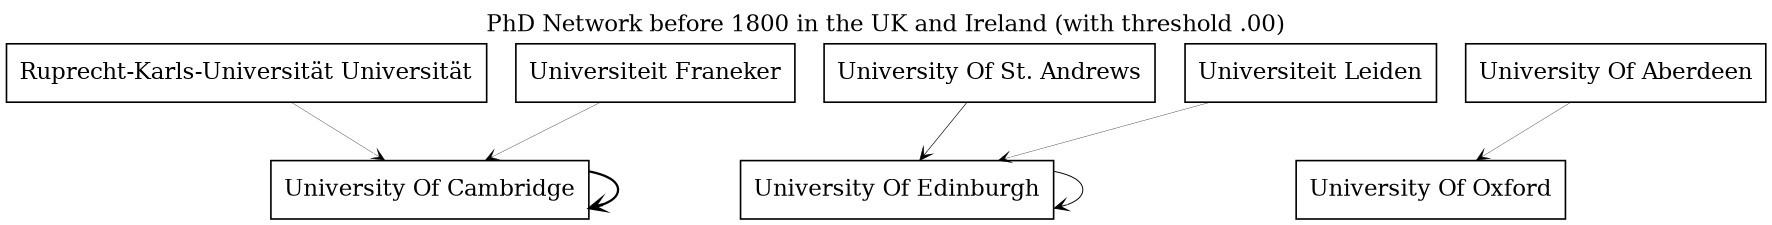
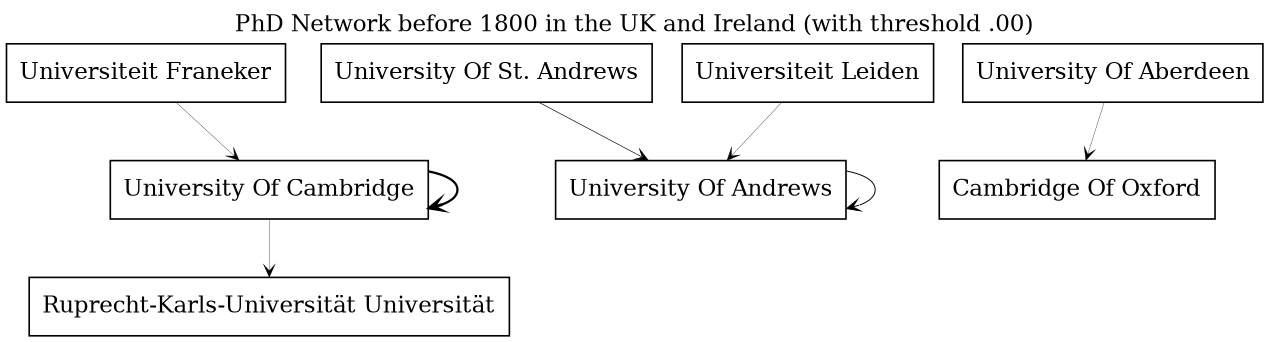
edge "Ruprecht-Karls-Universität Universität" -> "University Of Cambridge": reversed
node "University Of Edinburgh": label "University Of Edinburgh" -> "University Of Andrews"
node "University Of Oxford": label "University Of Oxford" -> "Cambridge Of Oxford"
